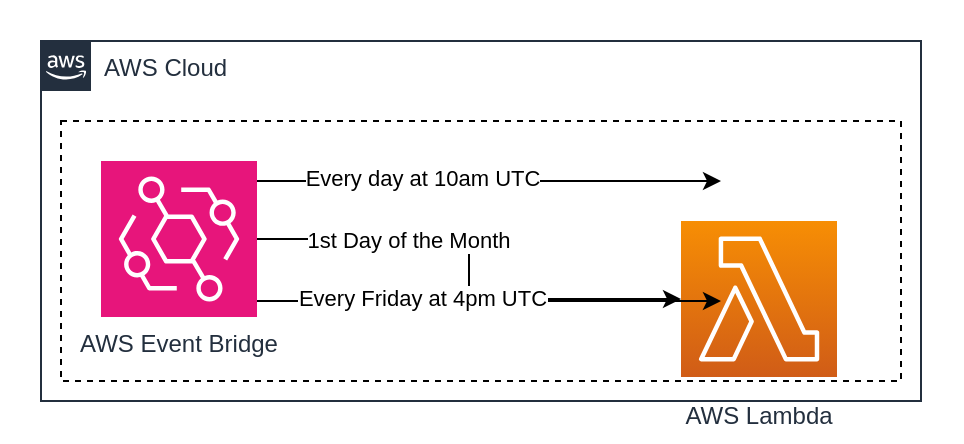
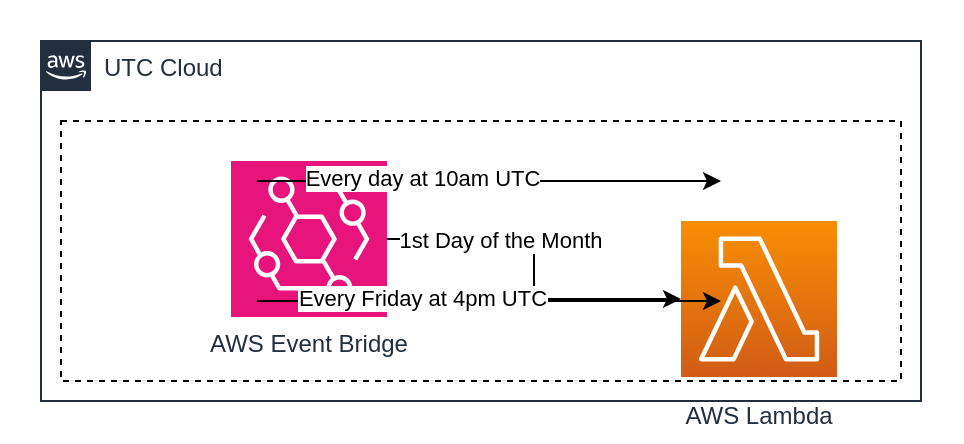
node "AWS Cloud": label "AWS Cloud" -> "UTC Cloud"
node "AWS Event Bridge": moved (179, 239) -> (309, 239)
